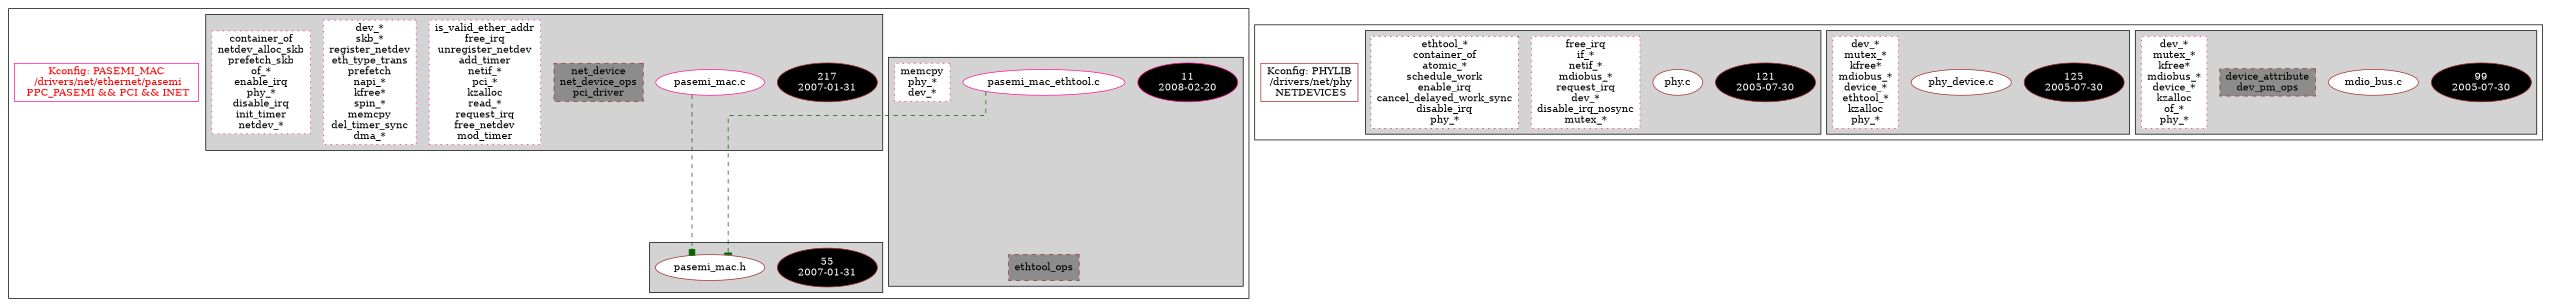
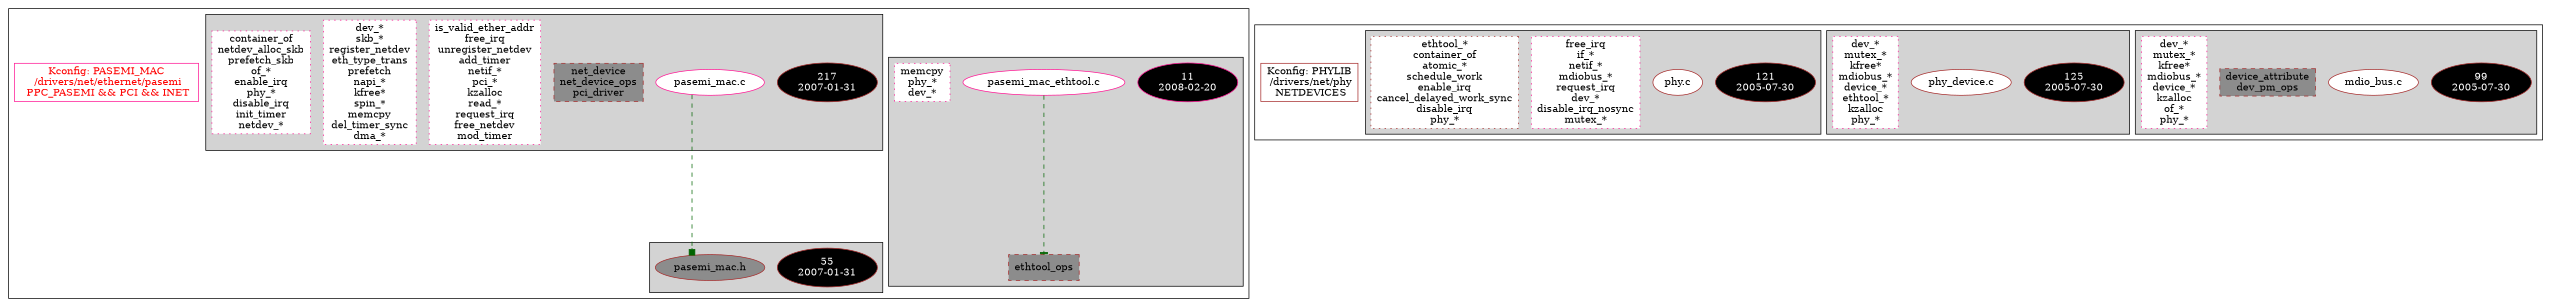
edge "pasemi_mac_ethtool.c" -> "pasemi_mac.h": now "pasemi_mac_ethtool.c" -> "ethtool_ops"
node "pasemi_mac.h": fillcolor white -> grey55
